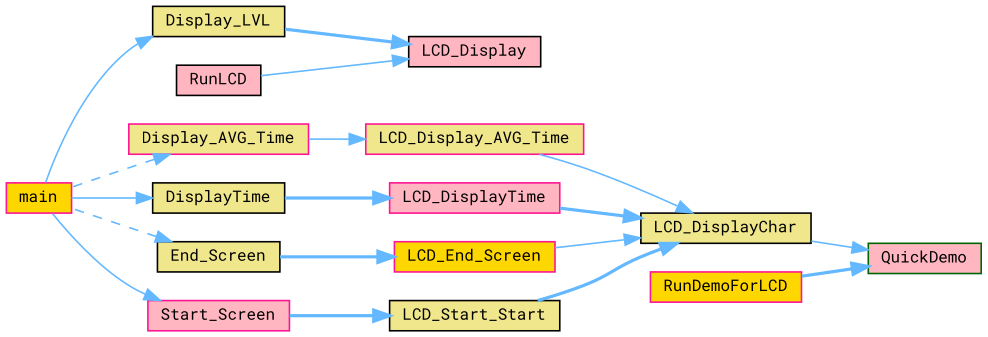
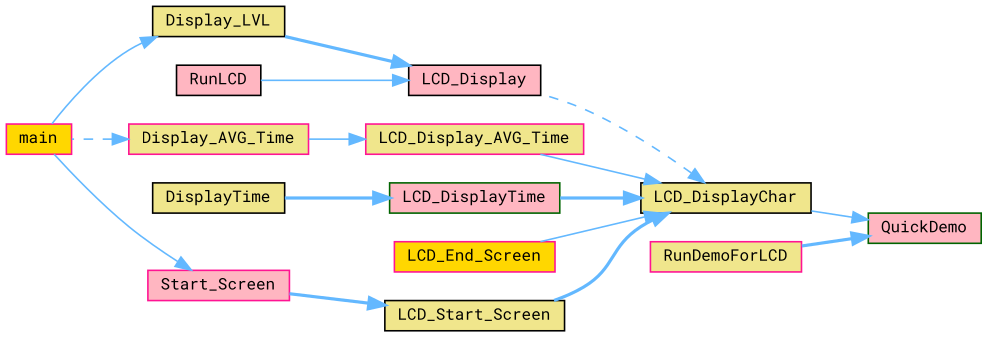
edge "LCD_Display" -> "LCD_DisplayChar": added
edge "main" -> "DisplayTime": removed
node "LCD_DisplayTime": color deeppink -> darkgreen
node "End_Screen": removed
node "RunDemoForLCD": fillcolor gold -> khaki
node "LCD_Start_Start": label "LCD_Start_Start" -> "LCD_Start_Screen"
